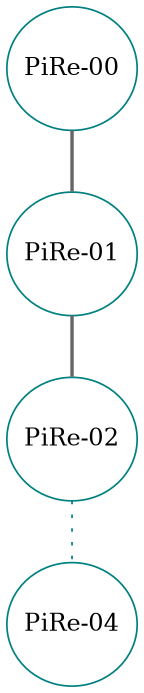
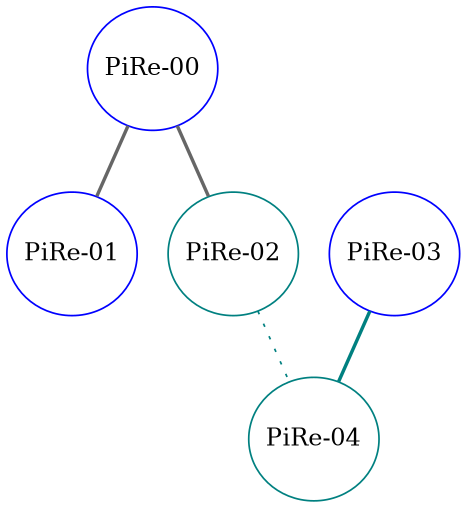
node "PiRe-00": color teal -> blue
node "PiRe-01": color teal -> blue
node "PiRe-03": added
edge "PiRe-01" -> "PiRe-02": now "PiRe-00" -> "PiRe-02"
